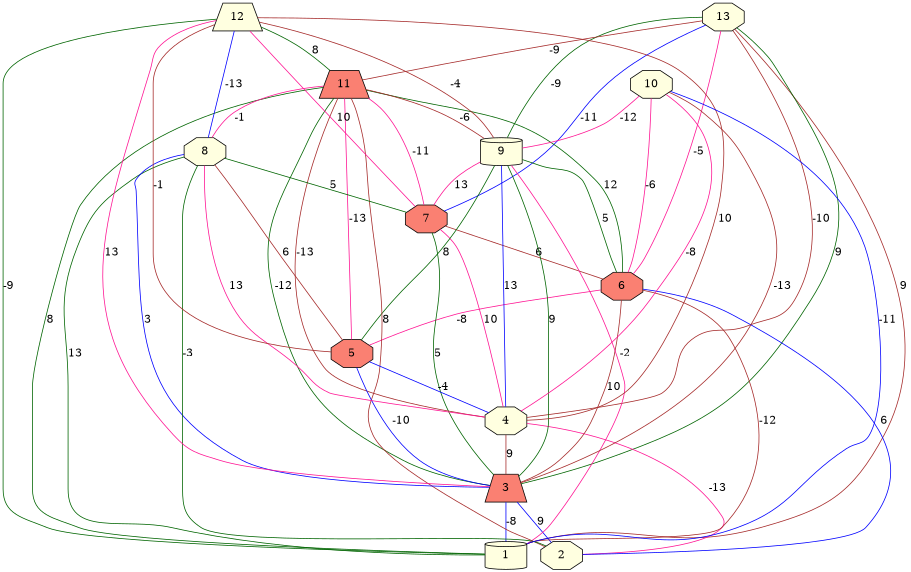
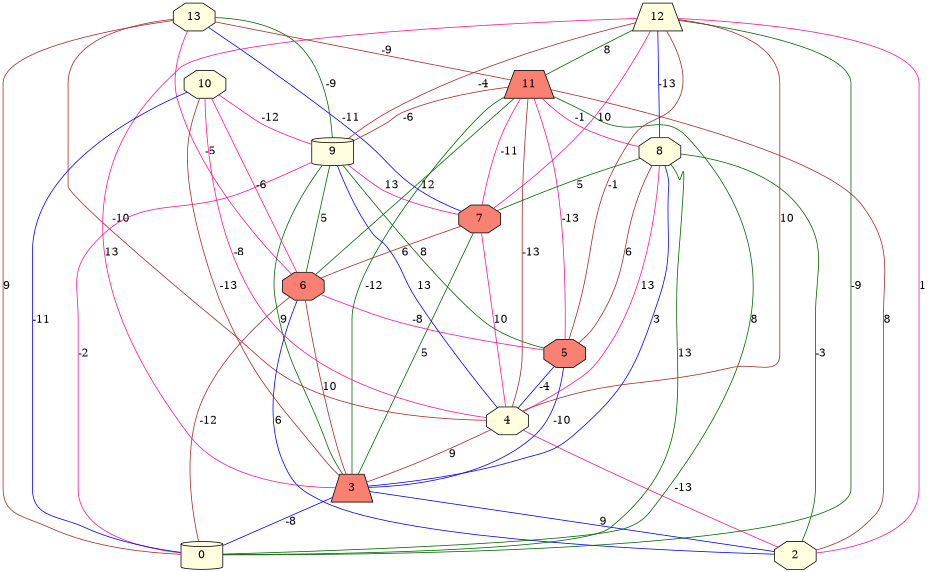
edge "12" -- "2": added, label "1"
edge "13" -- "3": removed, label "9"
node "1": label "1" -> "0"
